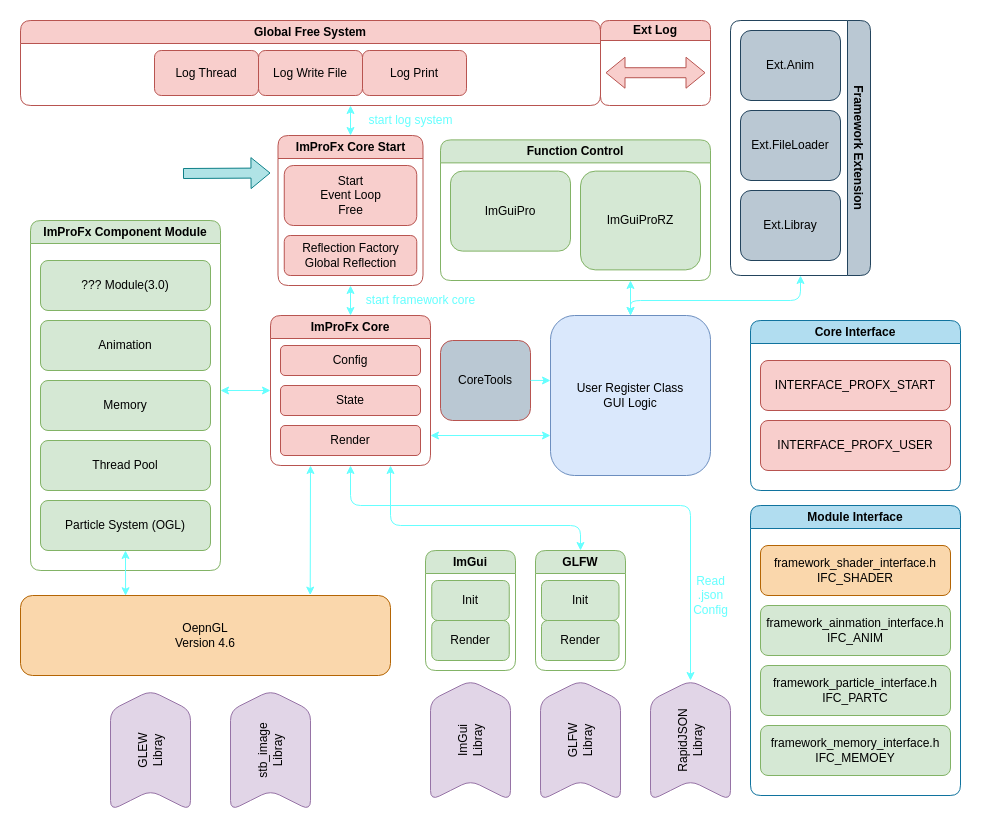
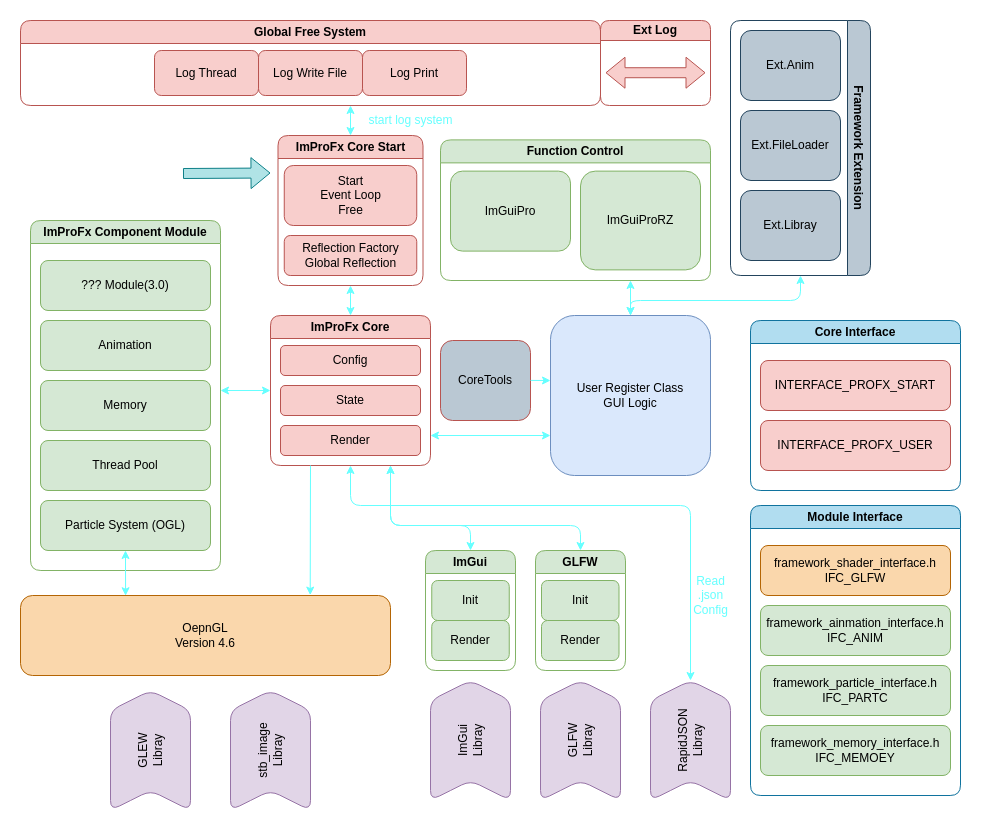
node "start framework core": removed
edge "ImProFx Core" -- "OepnGL Version 4.6": arrowhead classic -> none
edge "ImProFx Core" -- "ImGui": added
node "framework_shader_interface.h IFC_SHADER": label "framework_shader_interface.h IFC_SHADER" -> "framework_shader_interface.h IFC_GLFW"
